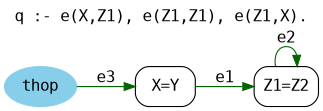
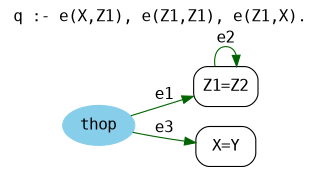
edge "X=Y" -> "Z1=Z2": now "thop" -> "Z1=Z2"
